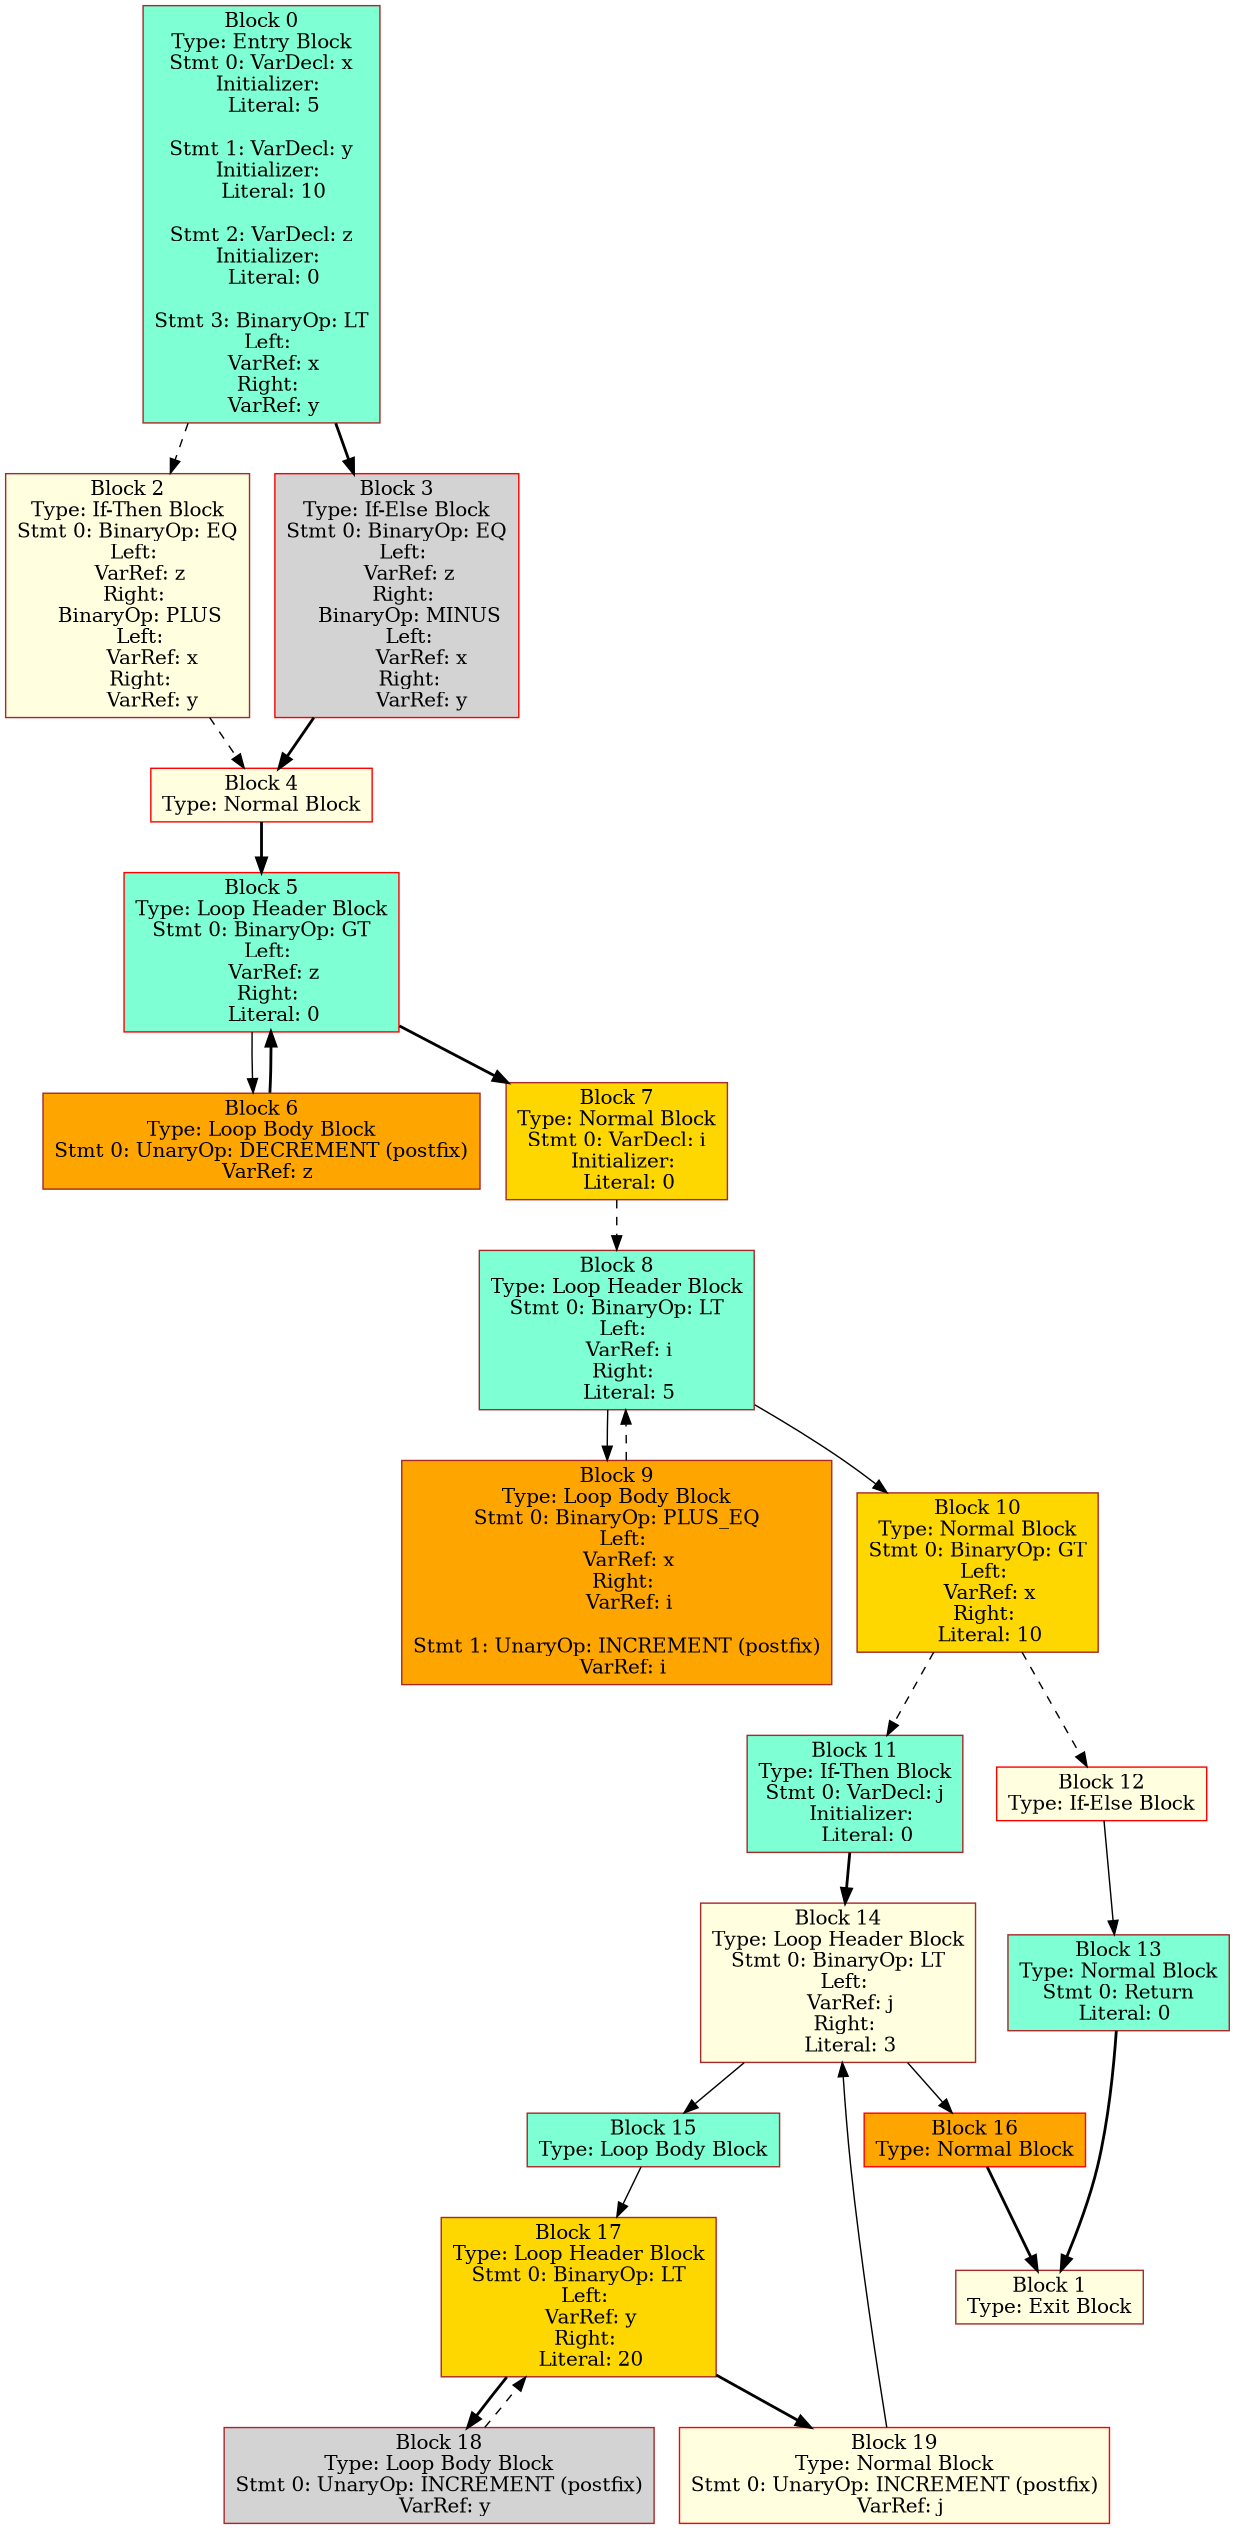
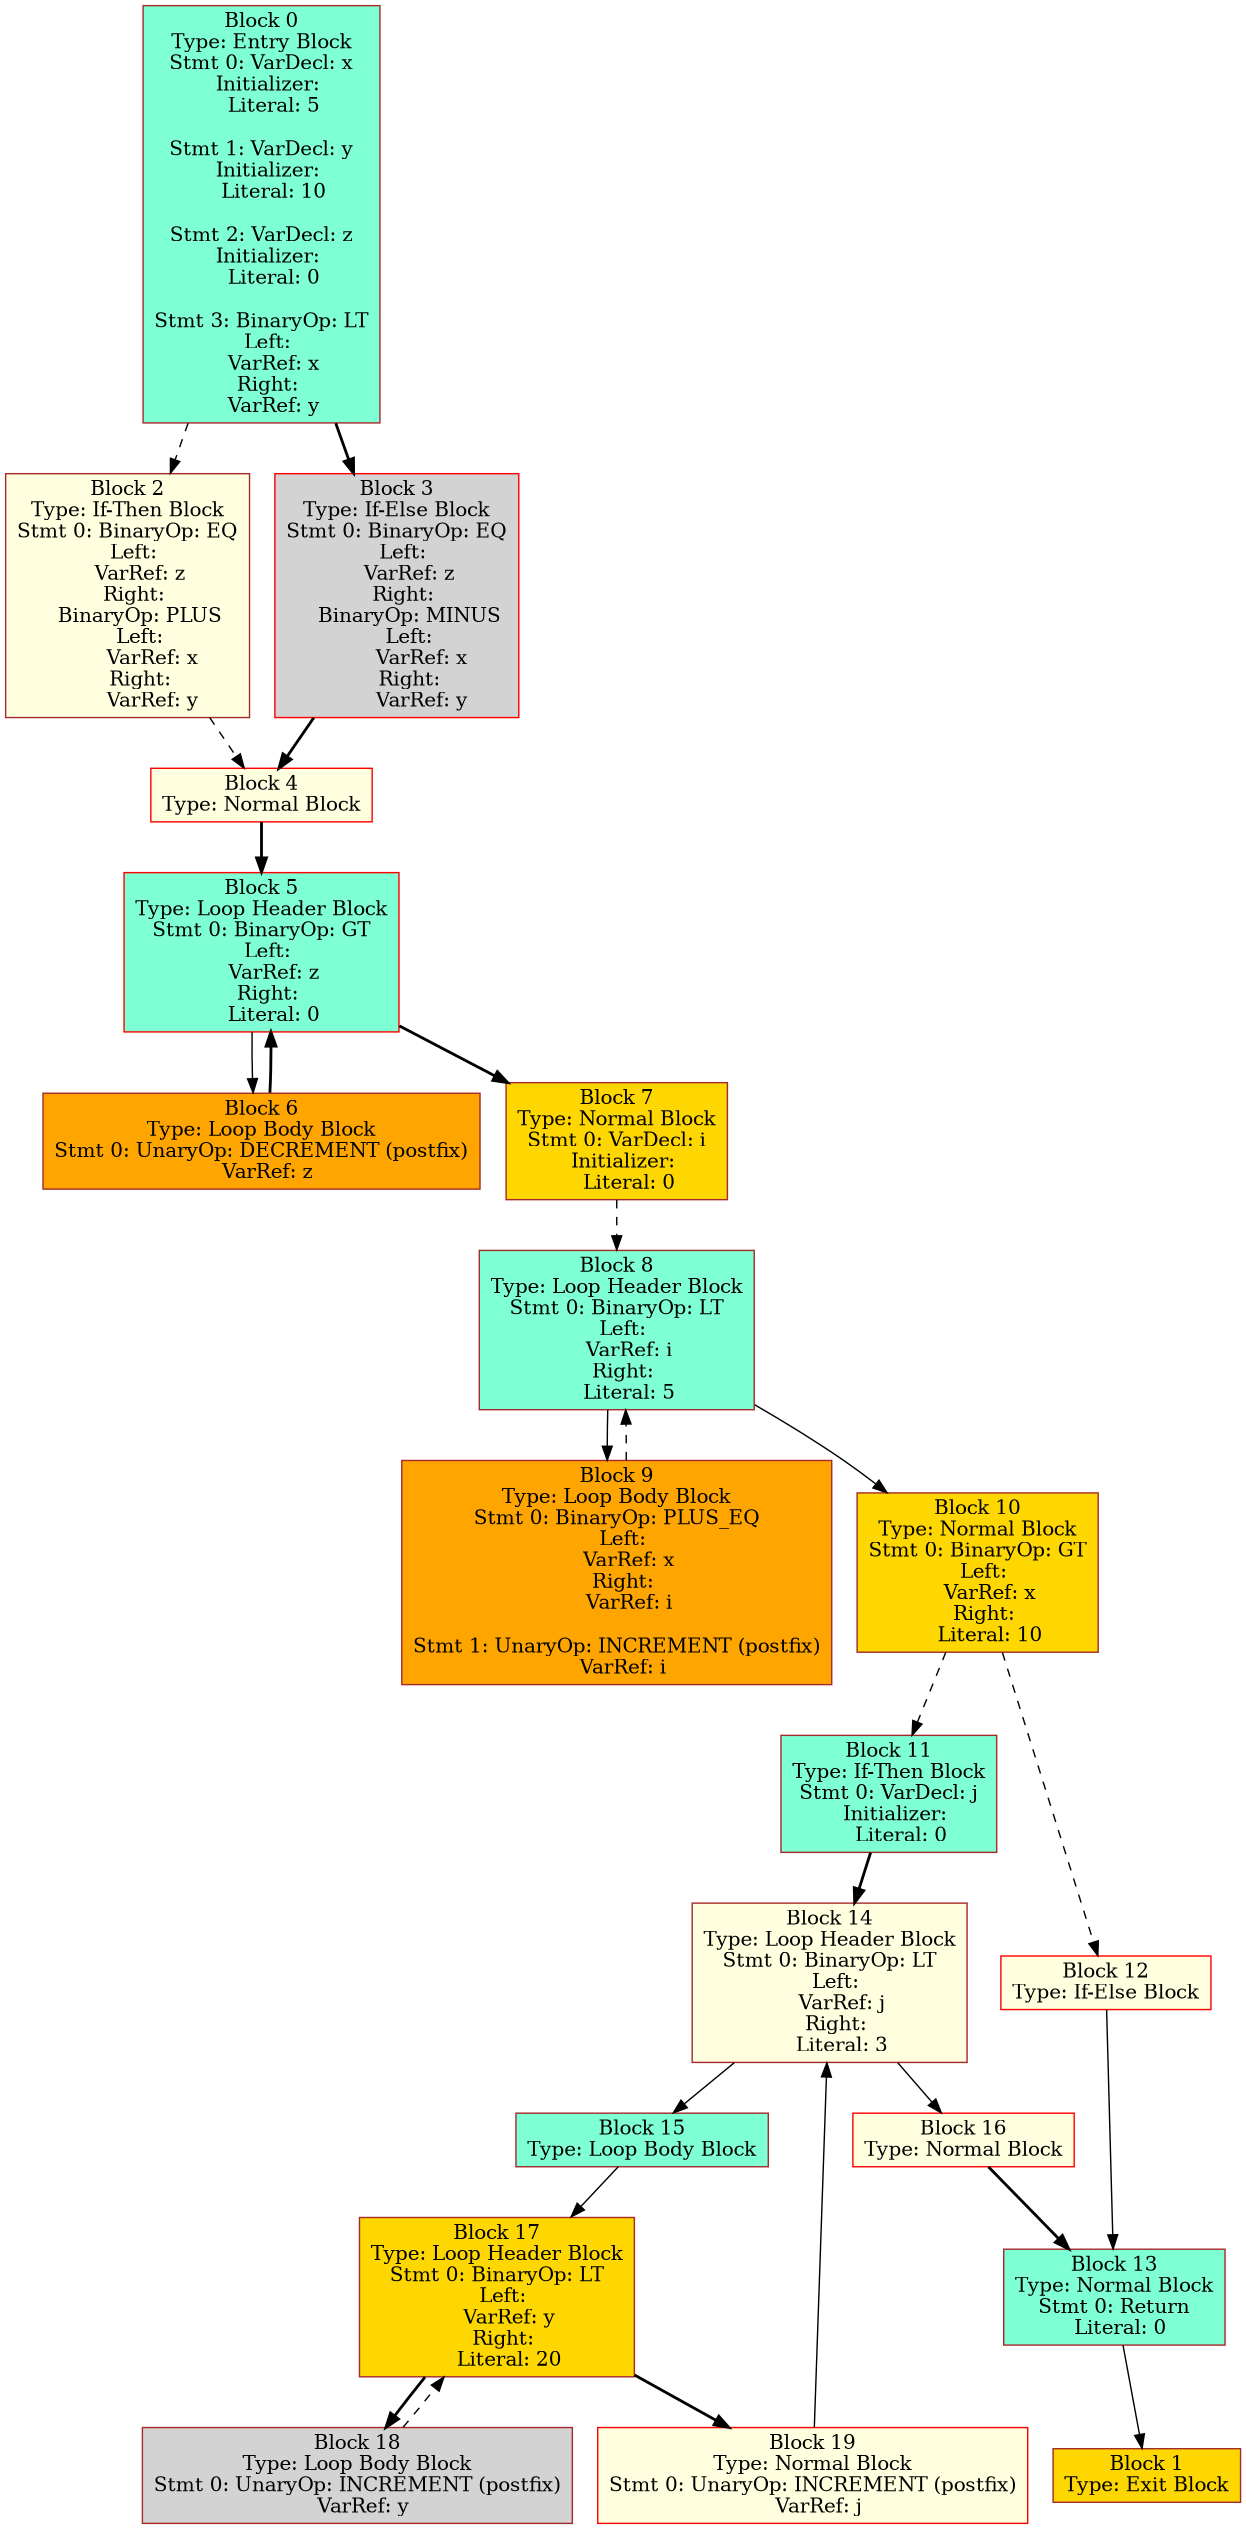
node "Block 16 Type: Normal Block": fillcolor orange -> lightyellow
edge "Block 13 Type: Normal Block Stmt 0: Return Literal: 0" -> "Block 1 Type: Exit Block": style bold -> solid
edge "Block 16 Type: Normal Block" -> "Block 1 Type: Exit Block": now "Block 16 Type: Normal Block" -> "Block 13 Type: Normal Block Stmt 0: Return Literal: 0"
node "Block 1 Type: Exit Block": fillcolor lightyellow -> gold
